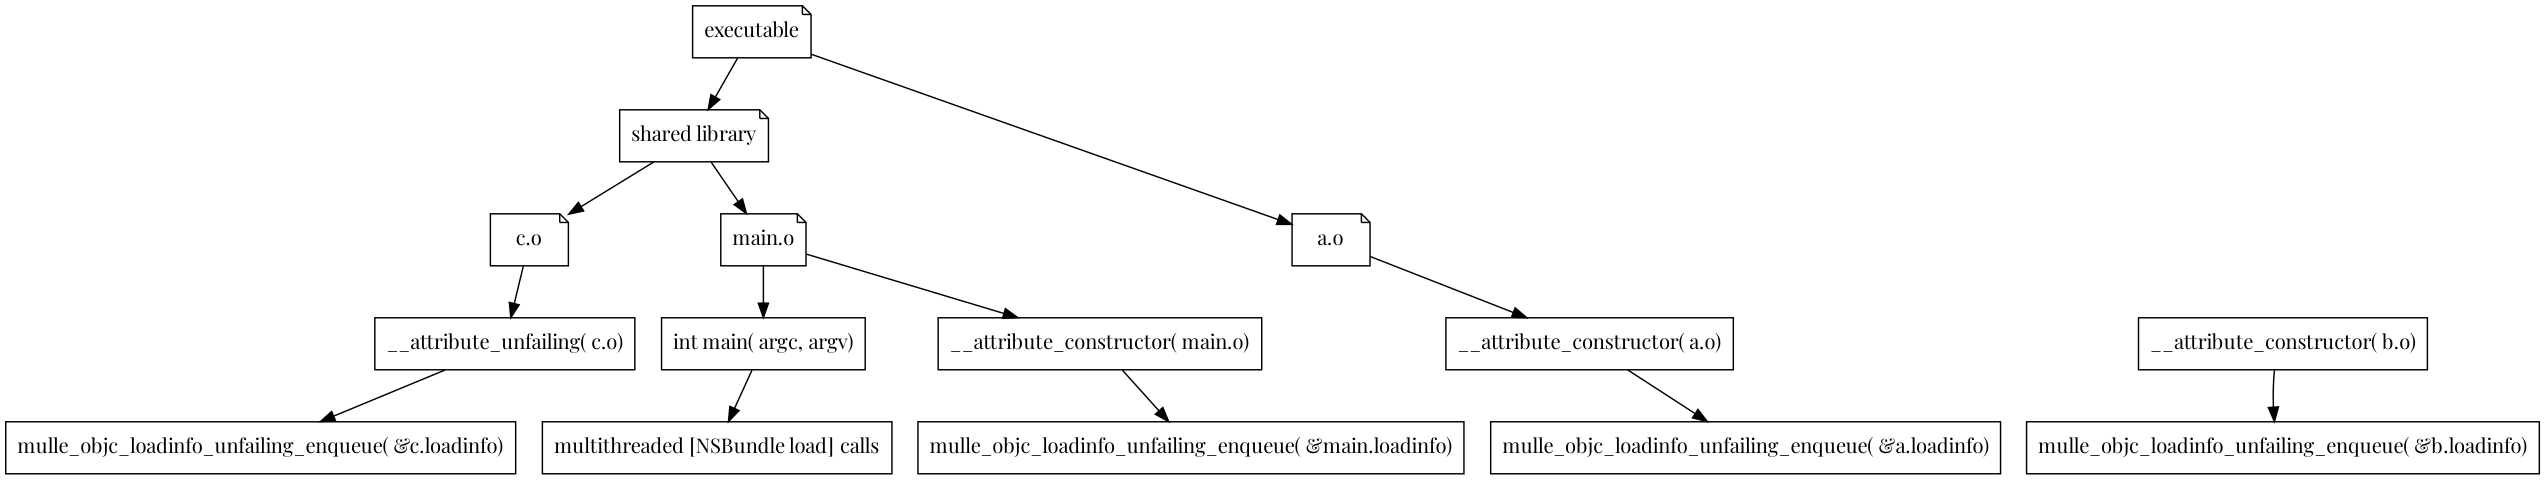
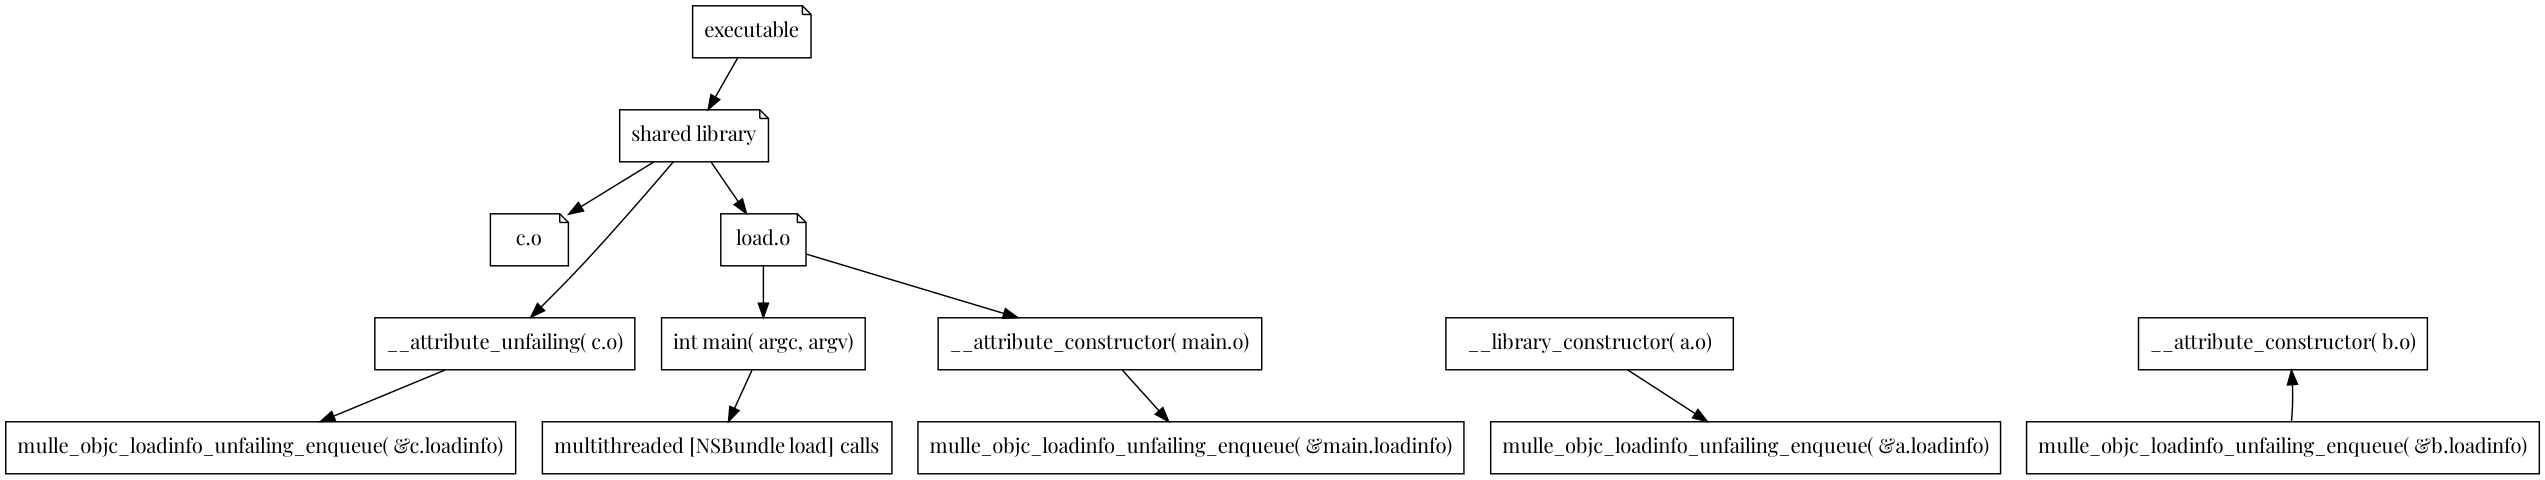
node "main.o": label "main.o" -> "load.o"
node "a.o": removed
edge "c.o" -> "__attribute_unfailing( c.o)": now "shared library" -> "__attribute_unfailing( c.o)"
node "__attribute_constructor( a.o)": label "__attribute_constructor( a.o)" -> "__library_constructor( a.o)"
edge "__attribute_constructor( b.o)" -> "mulle_objc_loadinfo_unfailing_enqueue( &b.loadinfo)": reversed
